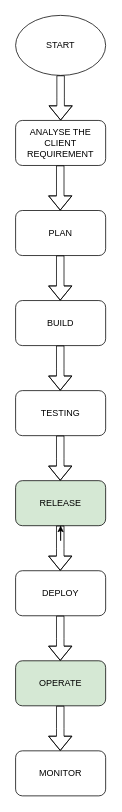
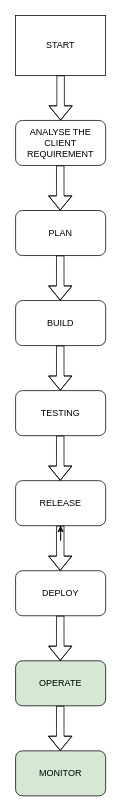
node "START": shape ellipse -> rectangle
node "RELEASE": fillcolor #d5e8d4 -> #ffffff
node "MONITOR": fillcolor #ffffff -> #d5e8d4
